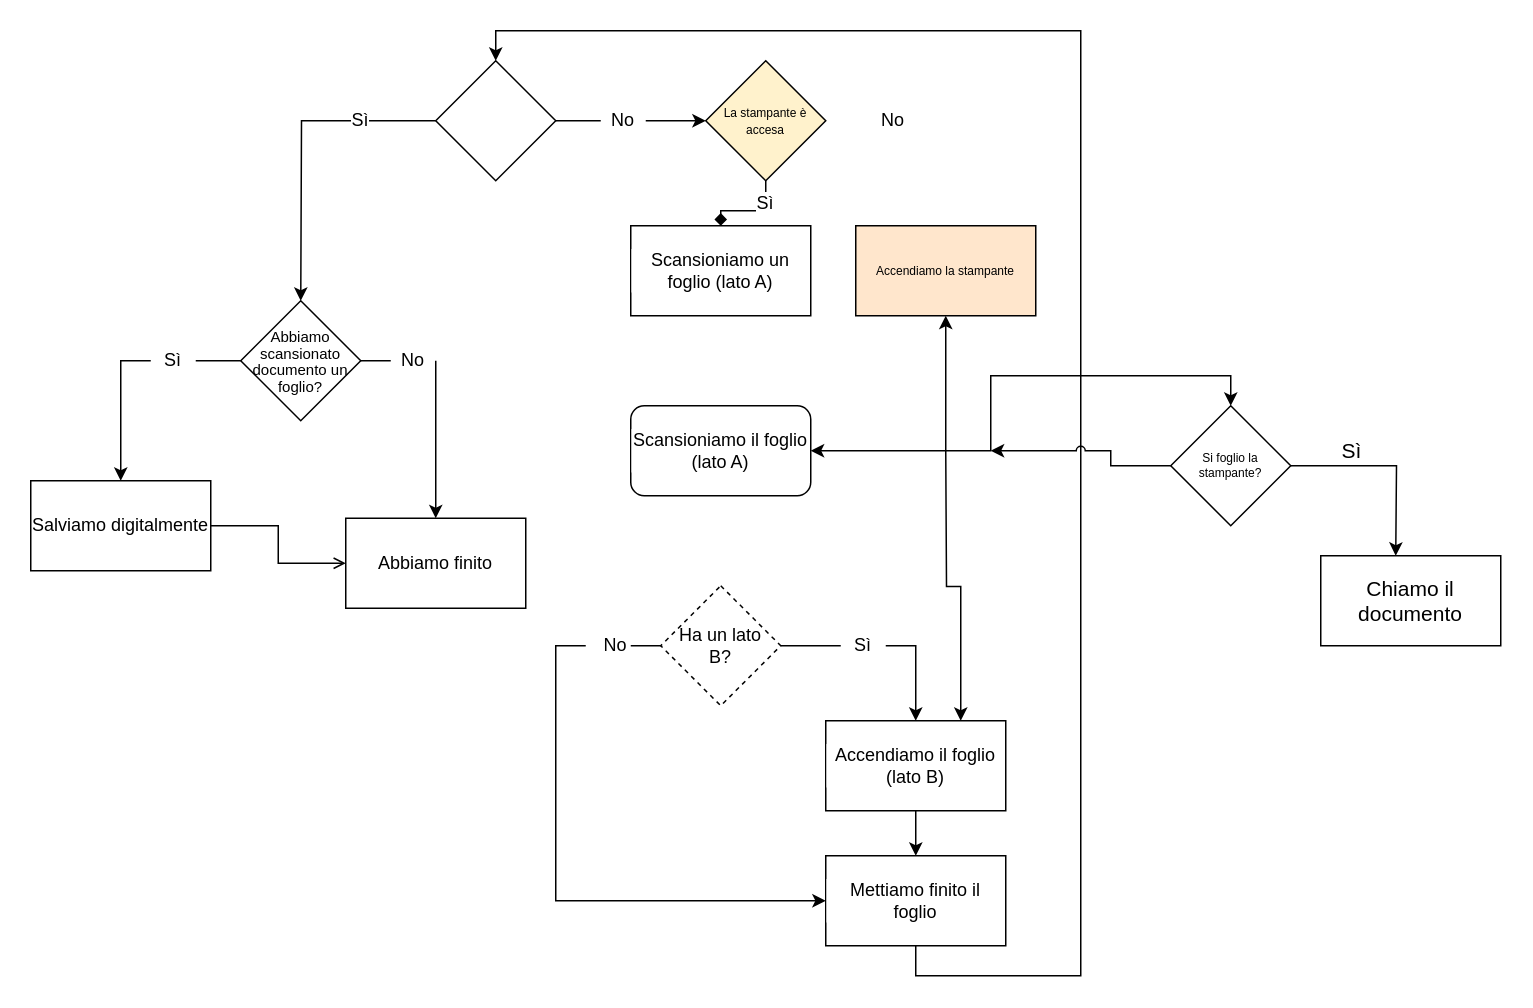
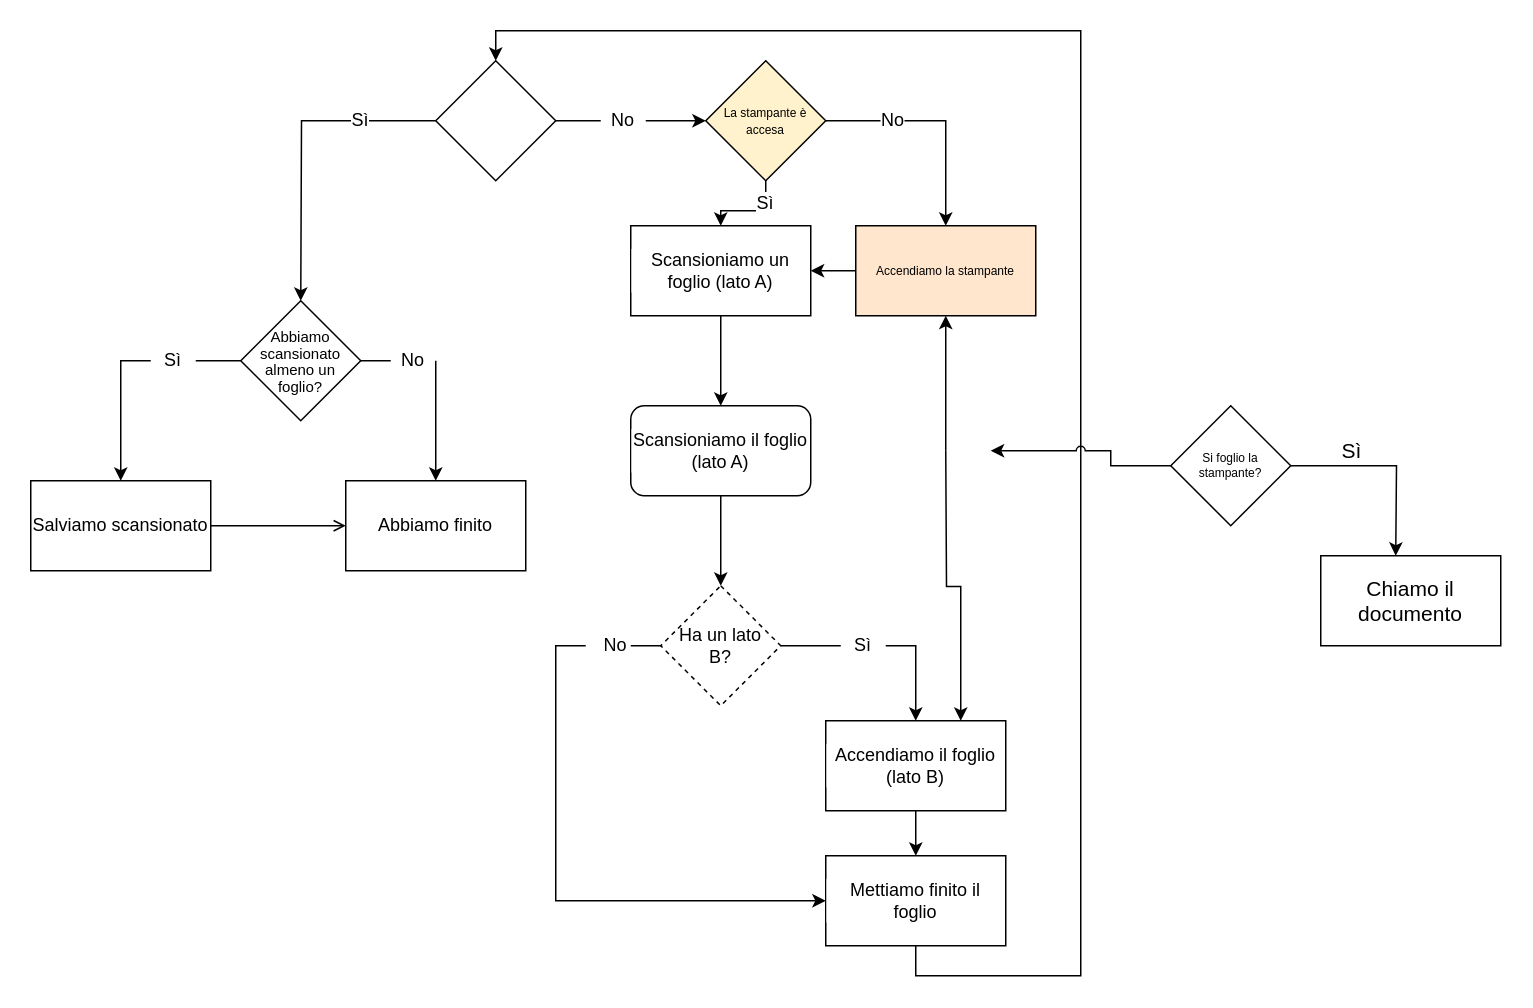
edge "La stampante è accesa" -> "Accendiamo la stampante": added
edge "La stampante è accesa" -> "Scansioniamo un foglio (lato A)": arrowhead diamond -> classic
edge "Accendiamo la stampante" -> "Scansioniamo un foglio (lato A)": added
edge "Scansioniamo un foglio (lato A)" -> "Scansioniamo il foglio (lato A)": added
node "Abbiamo scansionato documento un foglio?": label "Abbiamo scansionato documento un foglio?" -> "Abbiamo scansionato almeno un foglio?"
edge "Scansioniamo il foglio (lato A)" -- "Si foglio la stampante?": removed
node "Salviamo digitalmente": label "Salviamo digitalmente" -> "Salviamo scansionato"
edge "Scansioniamo il foglio (lato A)" -> "Ha un lato B?": added
node "Abbiamo finito": moved (436, 563) -> (436, 526)
